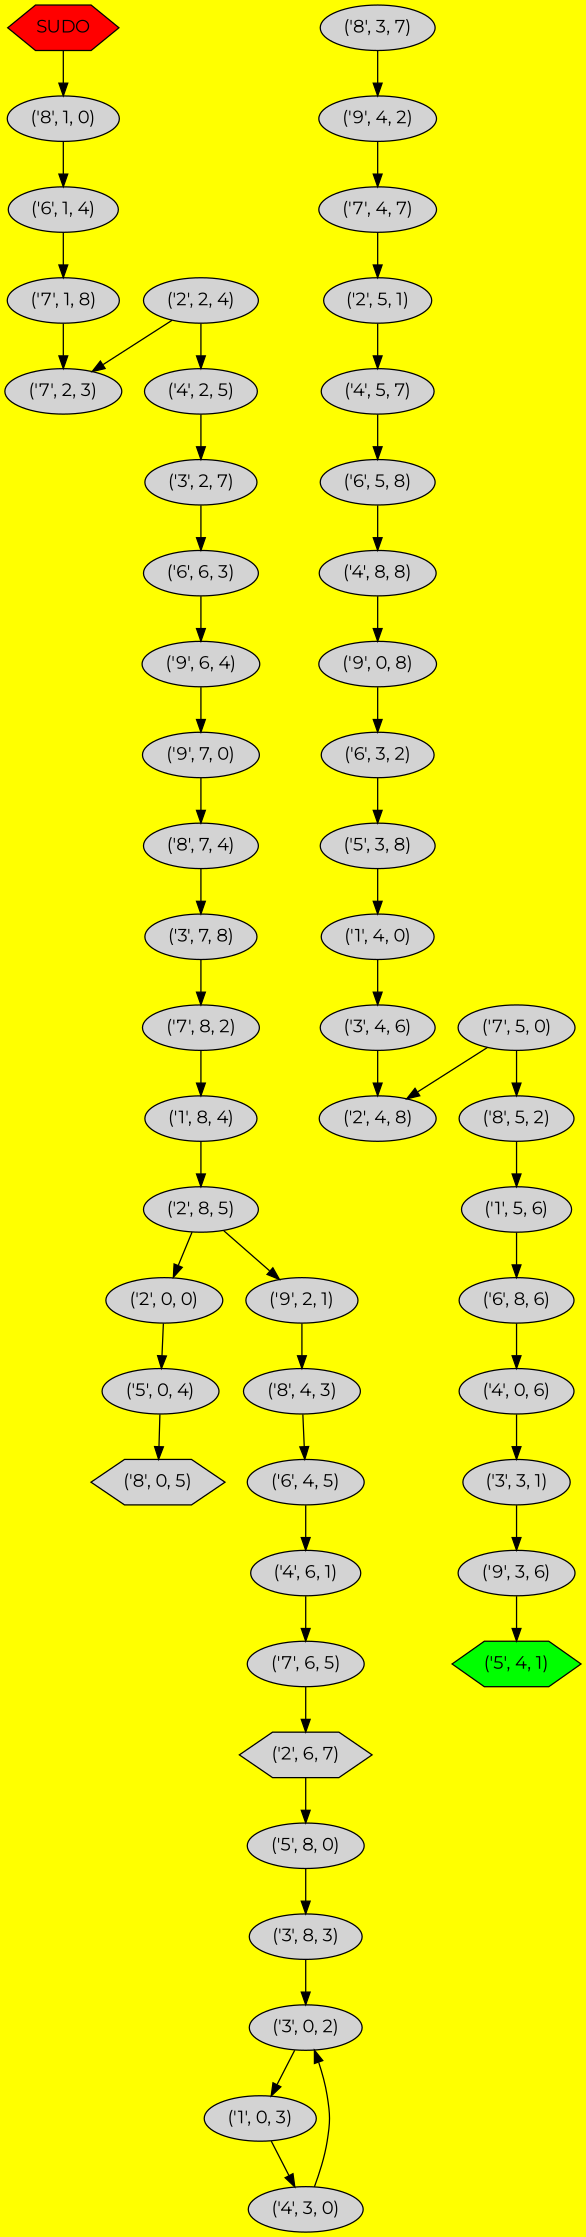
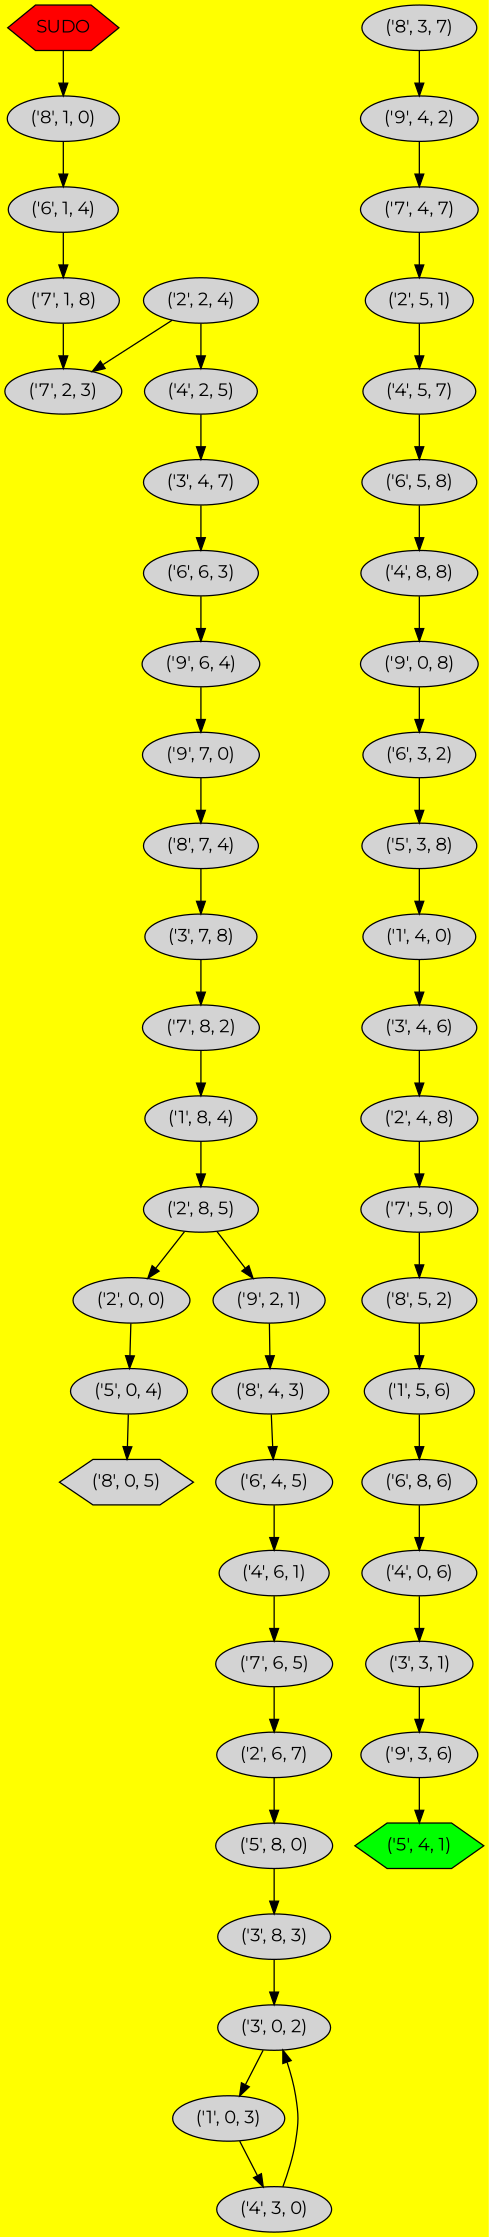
node "('3', 2, 7)": label "('3', 2, 7)" -> "('3', 4, 7)"
edge "('7', 5, 0)" -> "('2', 4, 8)": reversed
node "('2', 6, 7)": shape hexagon -> ellipse
